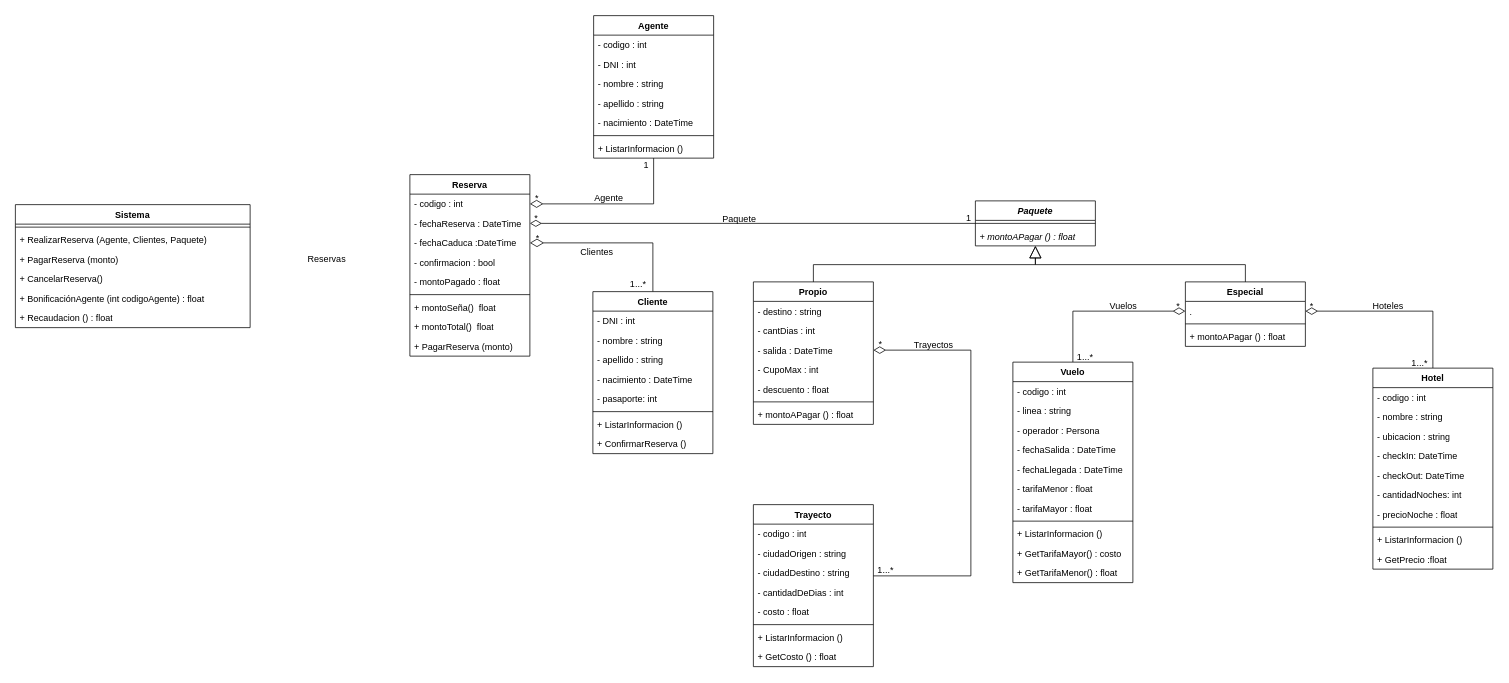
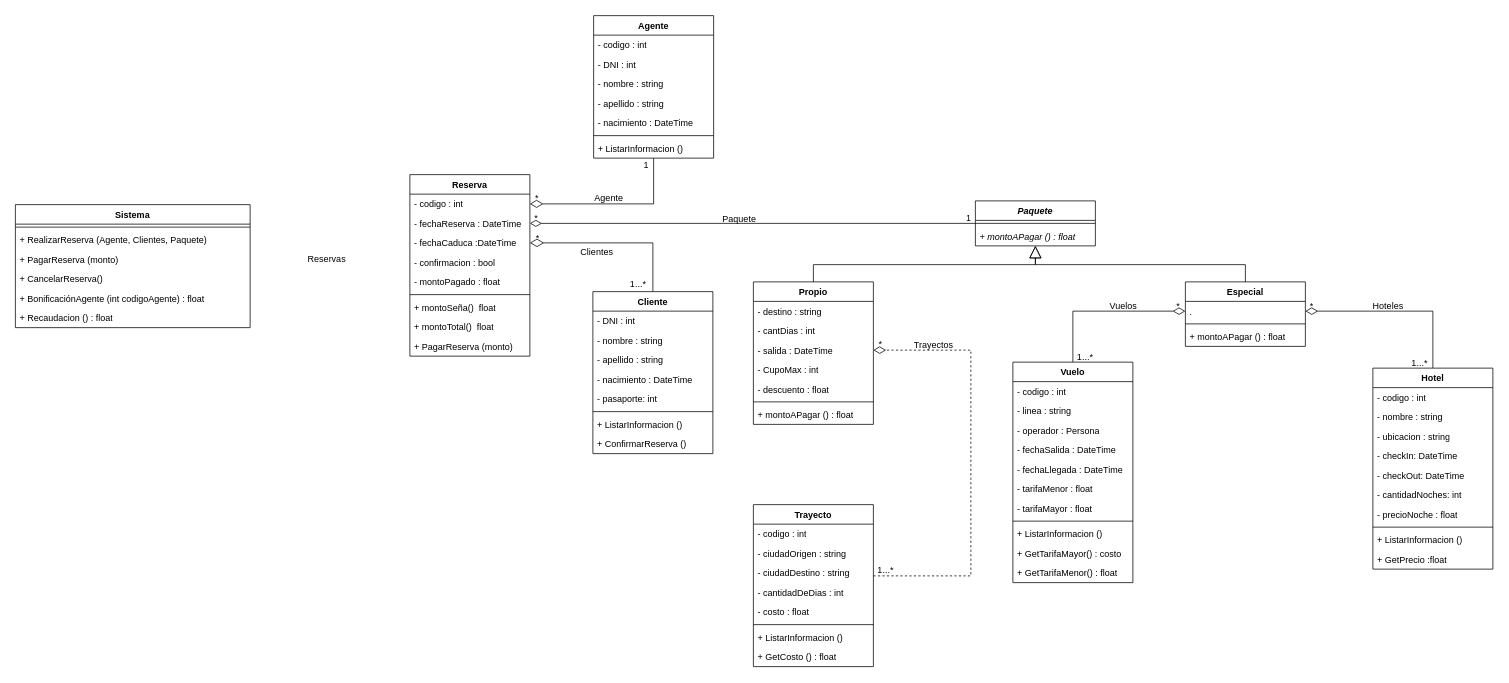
edge "Trayecto" -> "- salida : DateTime": style solid -> dashed
